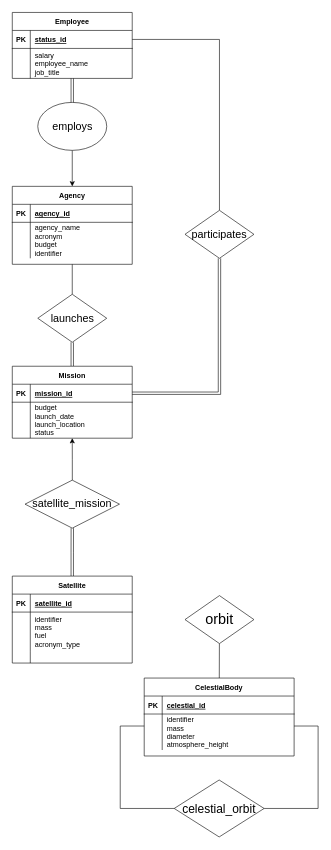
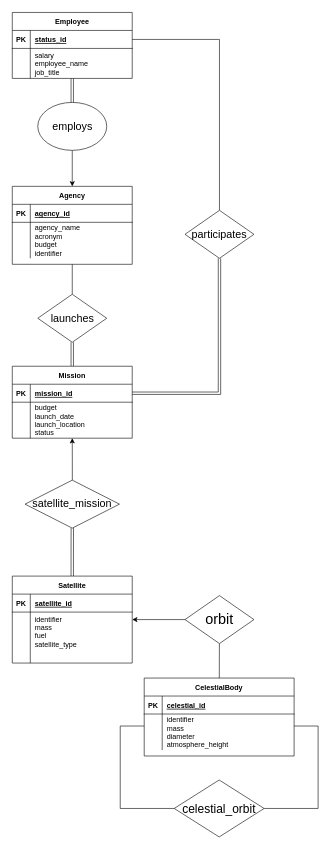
node "identifier mass fuel acronym_type": label "identifier mass fuel acronym_type" -> "identifier mass fuel satellite_type"
edge "orbit" -> "Satellite": added
